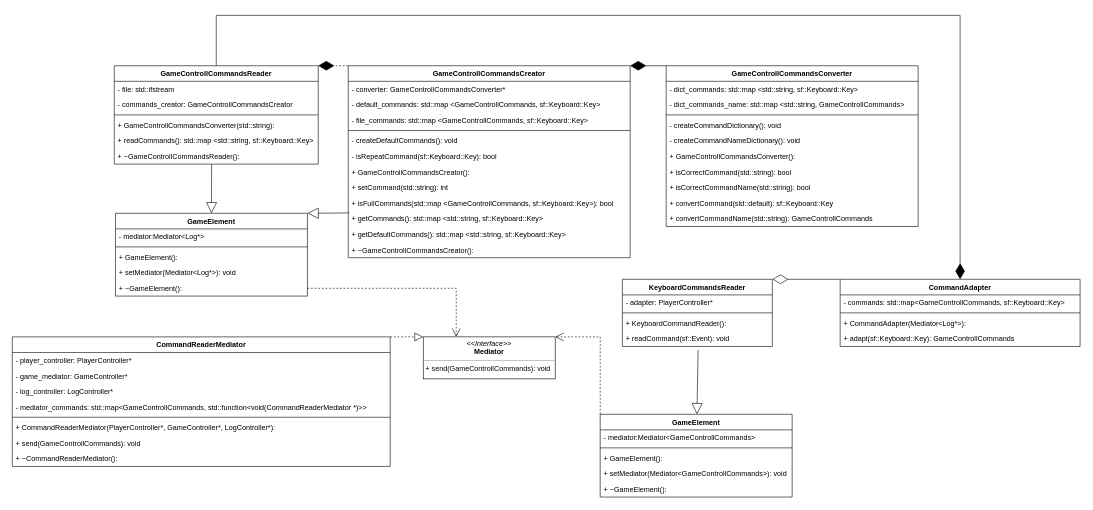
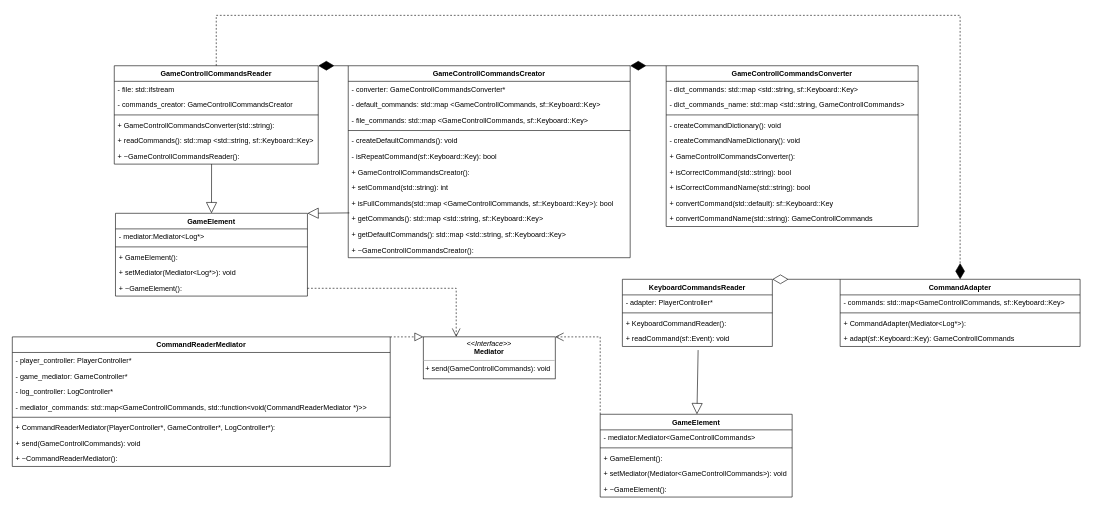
edge "GameControllCommandsReader" -> "CommandAdapter": style solid -> dashed
edge "GameControllCommandsCreator" -> "GameControllCommandsReader": style dashed -> solid
